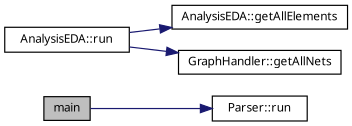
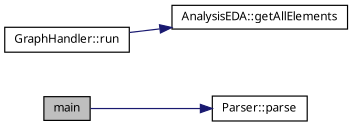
node "AnalysisEDA::run": label "AnalysisEDA::run" -> "GraphHandler::run"
node "GraphHandler::getAllNets": removed
node "Parser::run": label "Parser::run" -> "Parser::parse"
